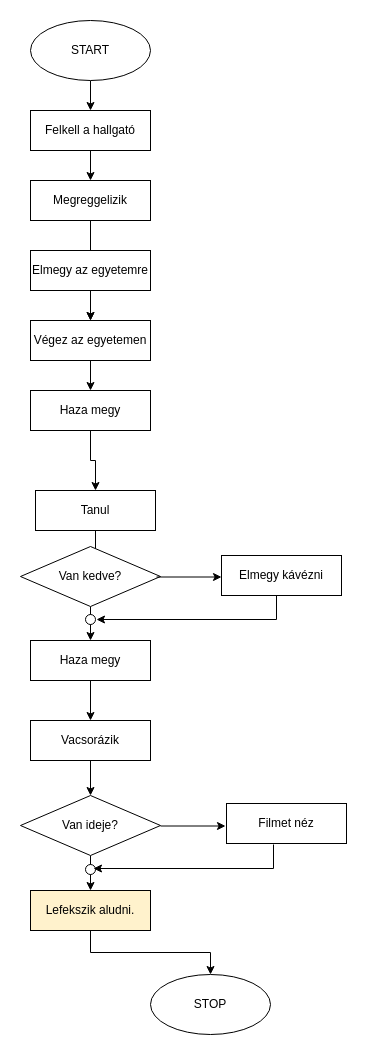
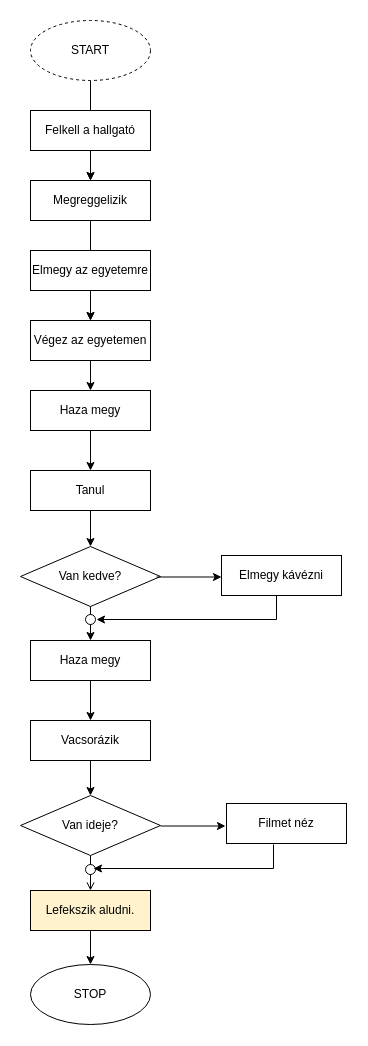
node "START": style solid -> dashed
edge "START" -> "Felkell a hallgató": now "START" -> "Megreggelizik"
node "Tanul": moved (96, 511) -> (91, 491)
edge "Van ideje?" -> "Lefekszik aludni.": arrowhead classic -> open
node "STOP": moved (211, 1005) -> (91, 995)
